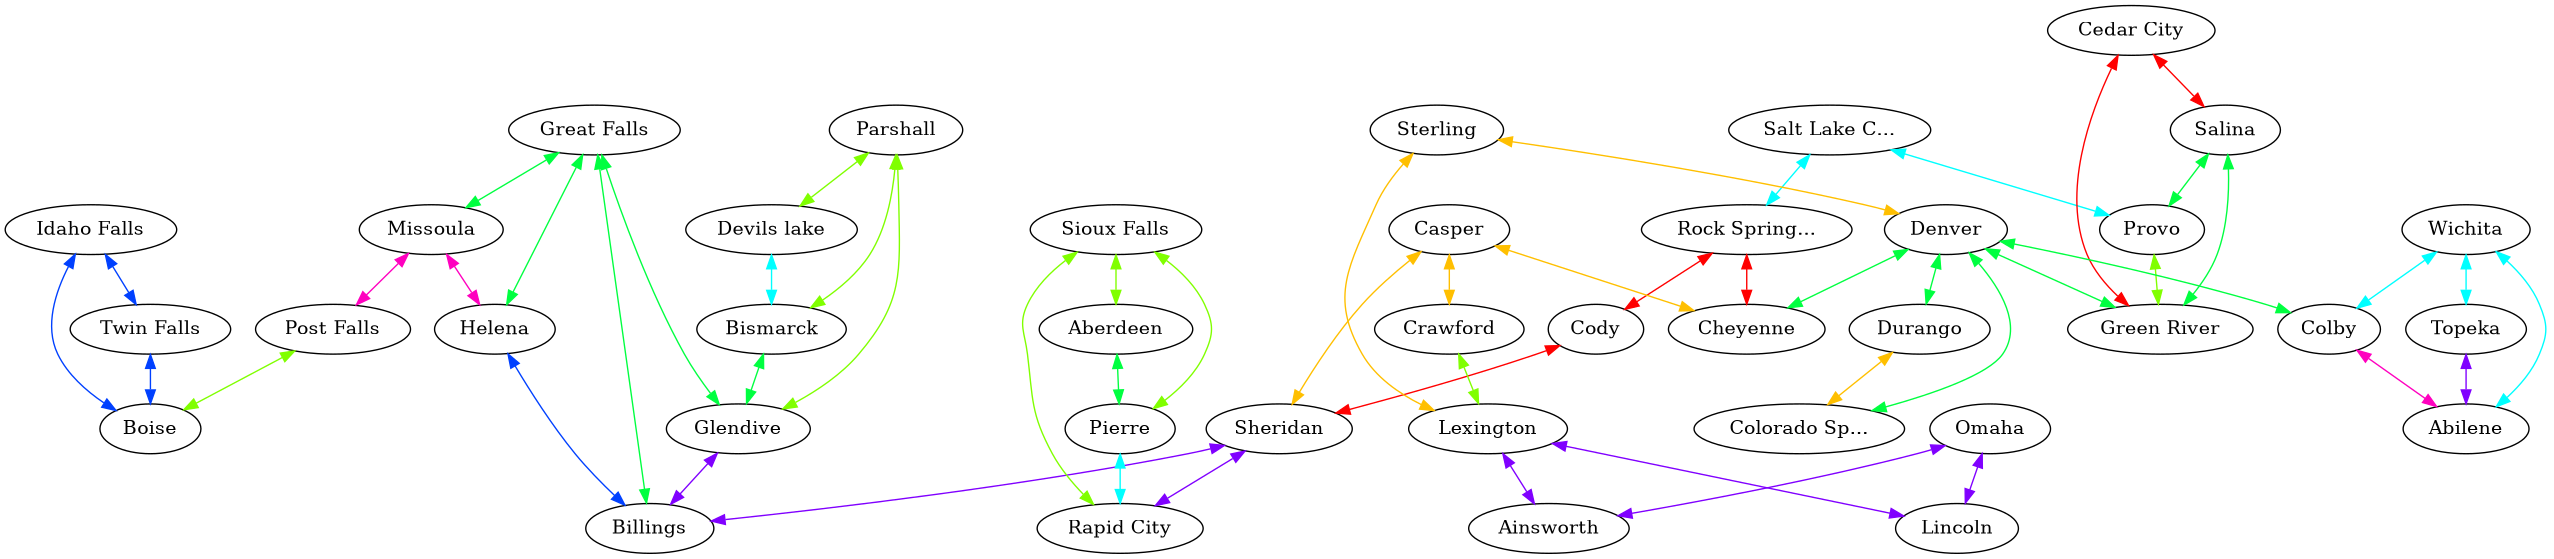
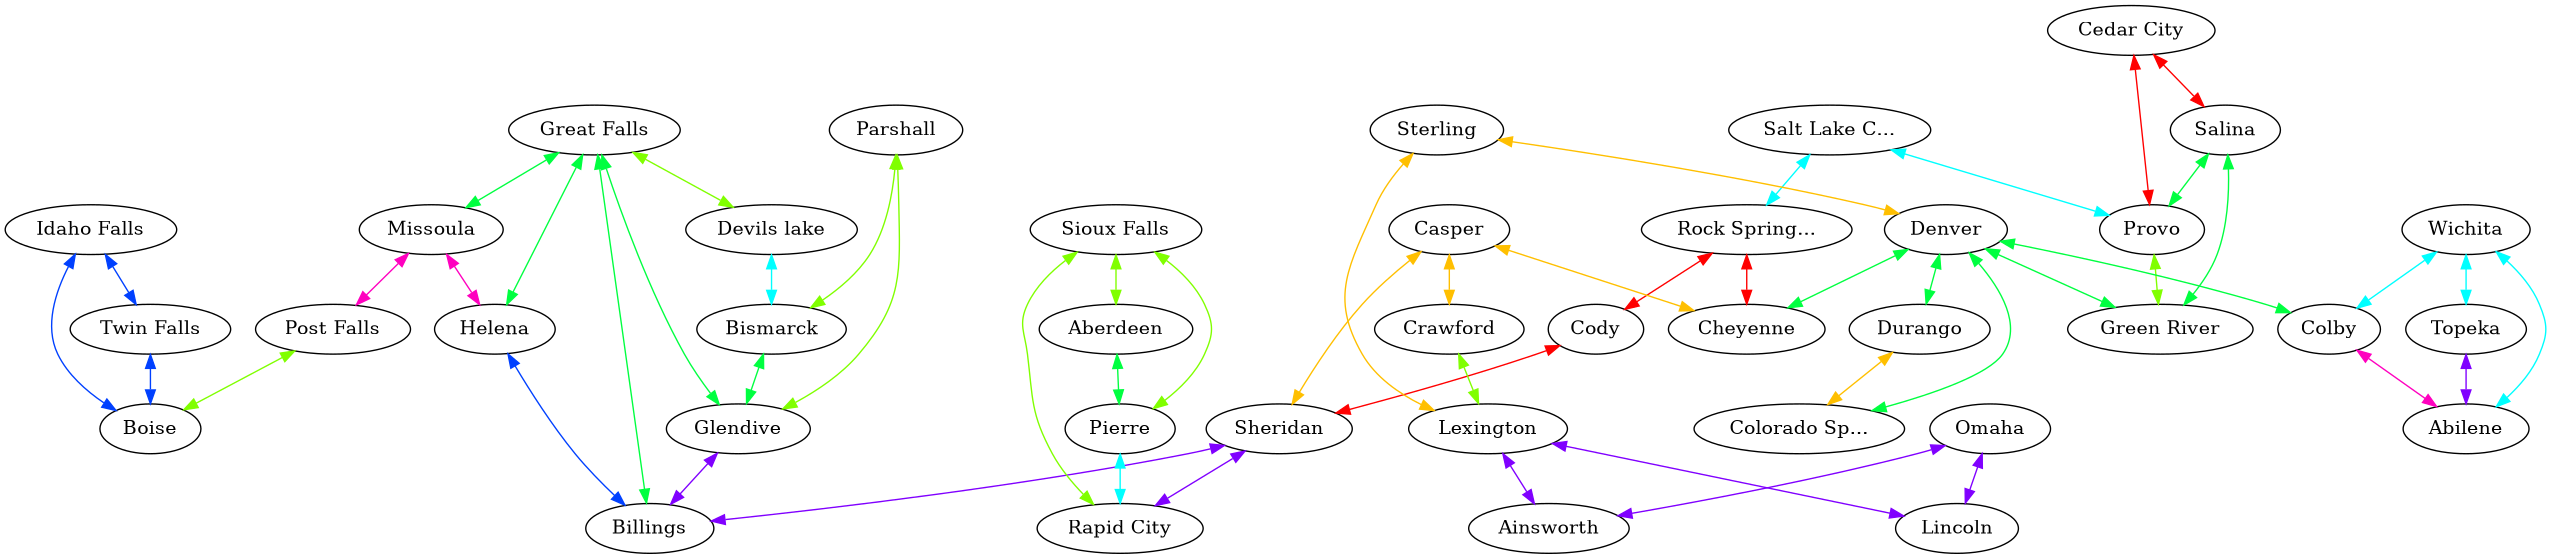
edge "Parshall" -- "Devils lake": now "Great Falls" -- "Devils lake"
edge "Cedar City" -- "Green River": now "Cedar City" -- "Provo"
